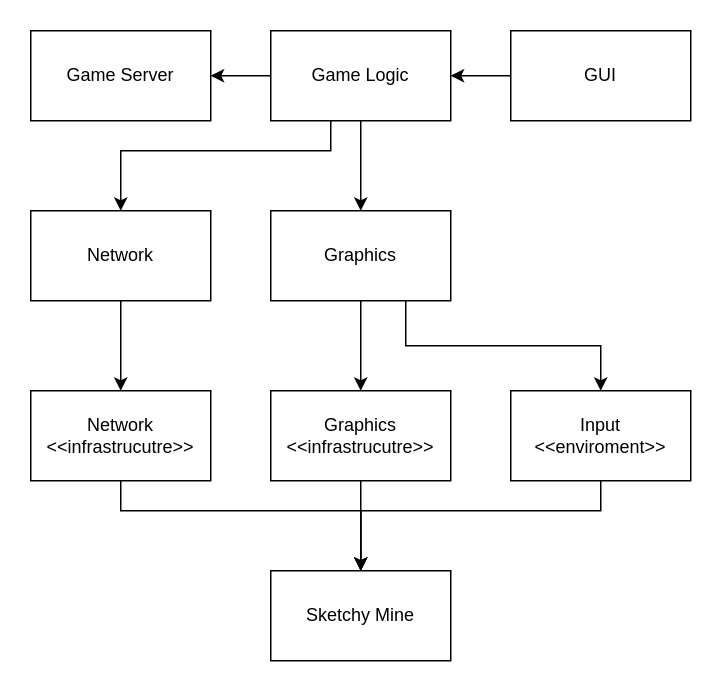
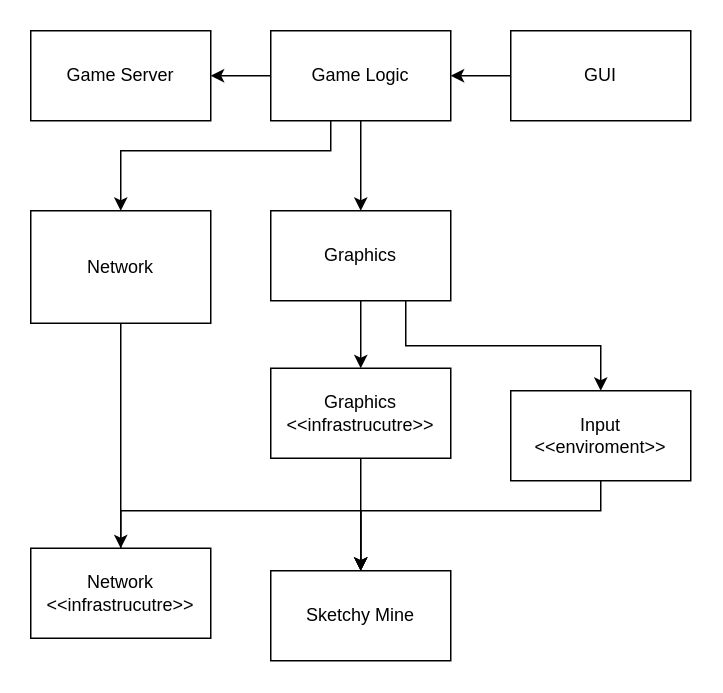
node "Network": size 180x90 -> 180x113
node "Network <<infrastrucutre>>": moved (121, 436) -> (121, 593)
node "Graphics <<infrastrucutre>>": moved (361, 436) -> (361, 413)
